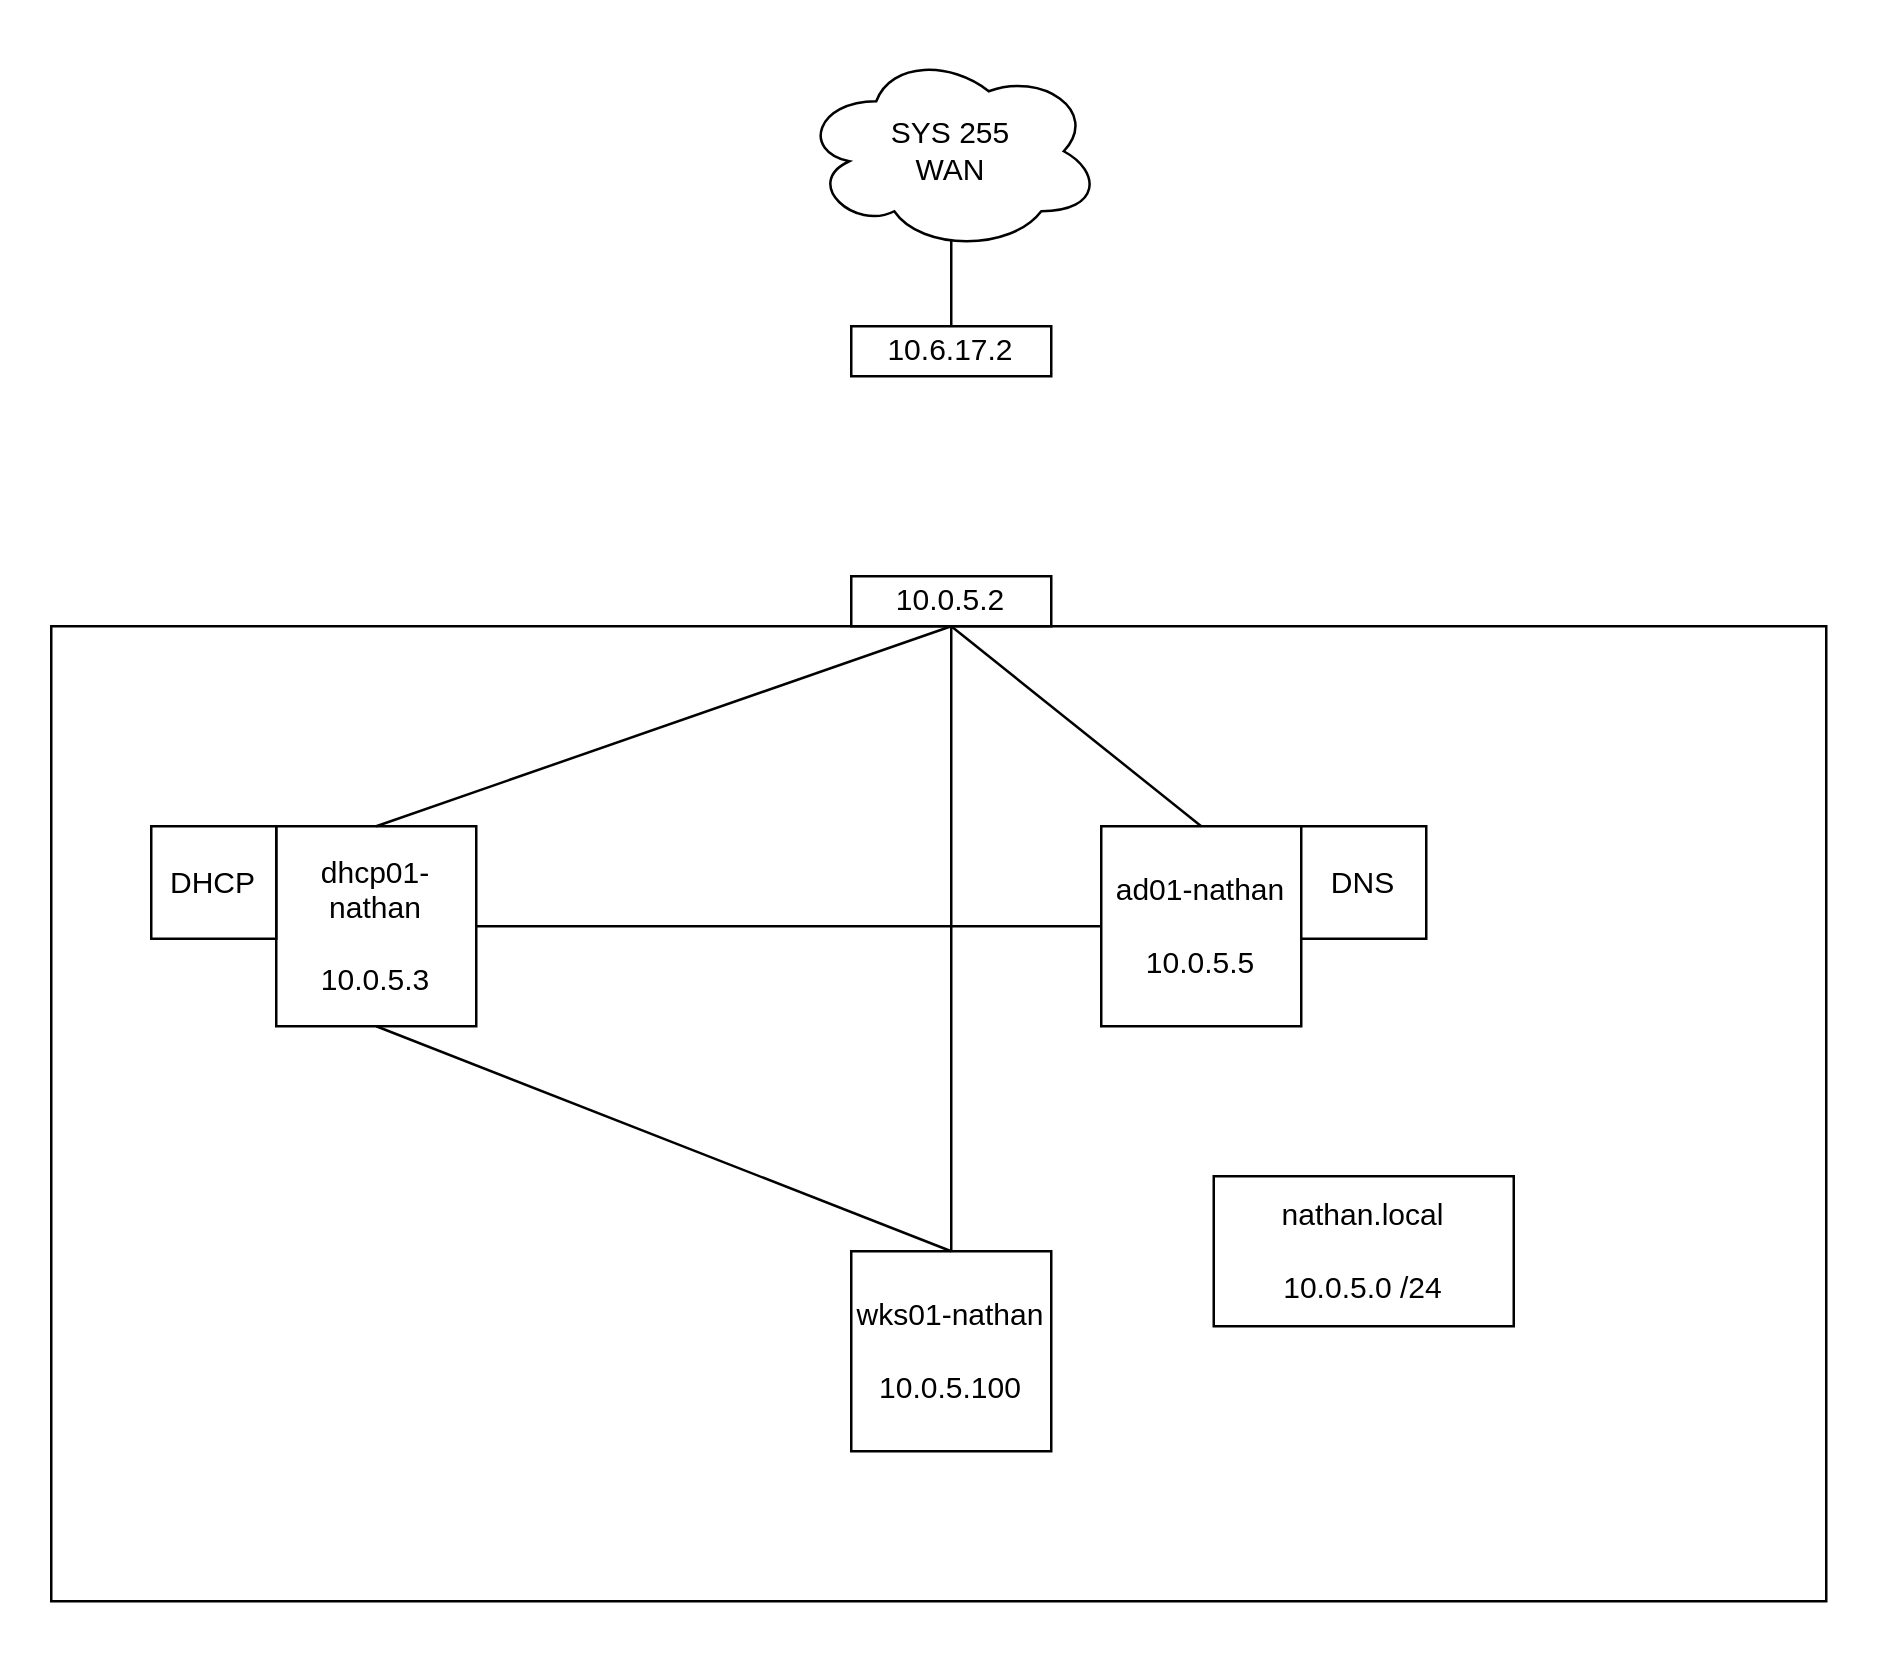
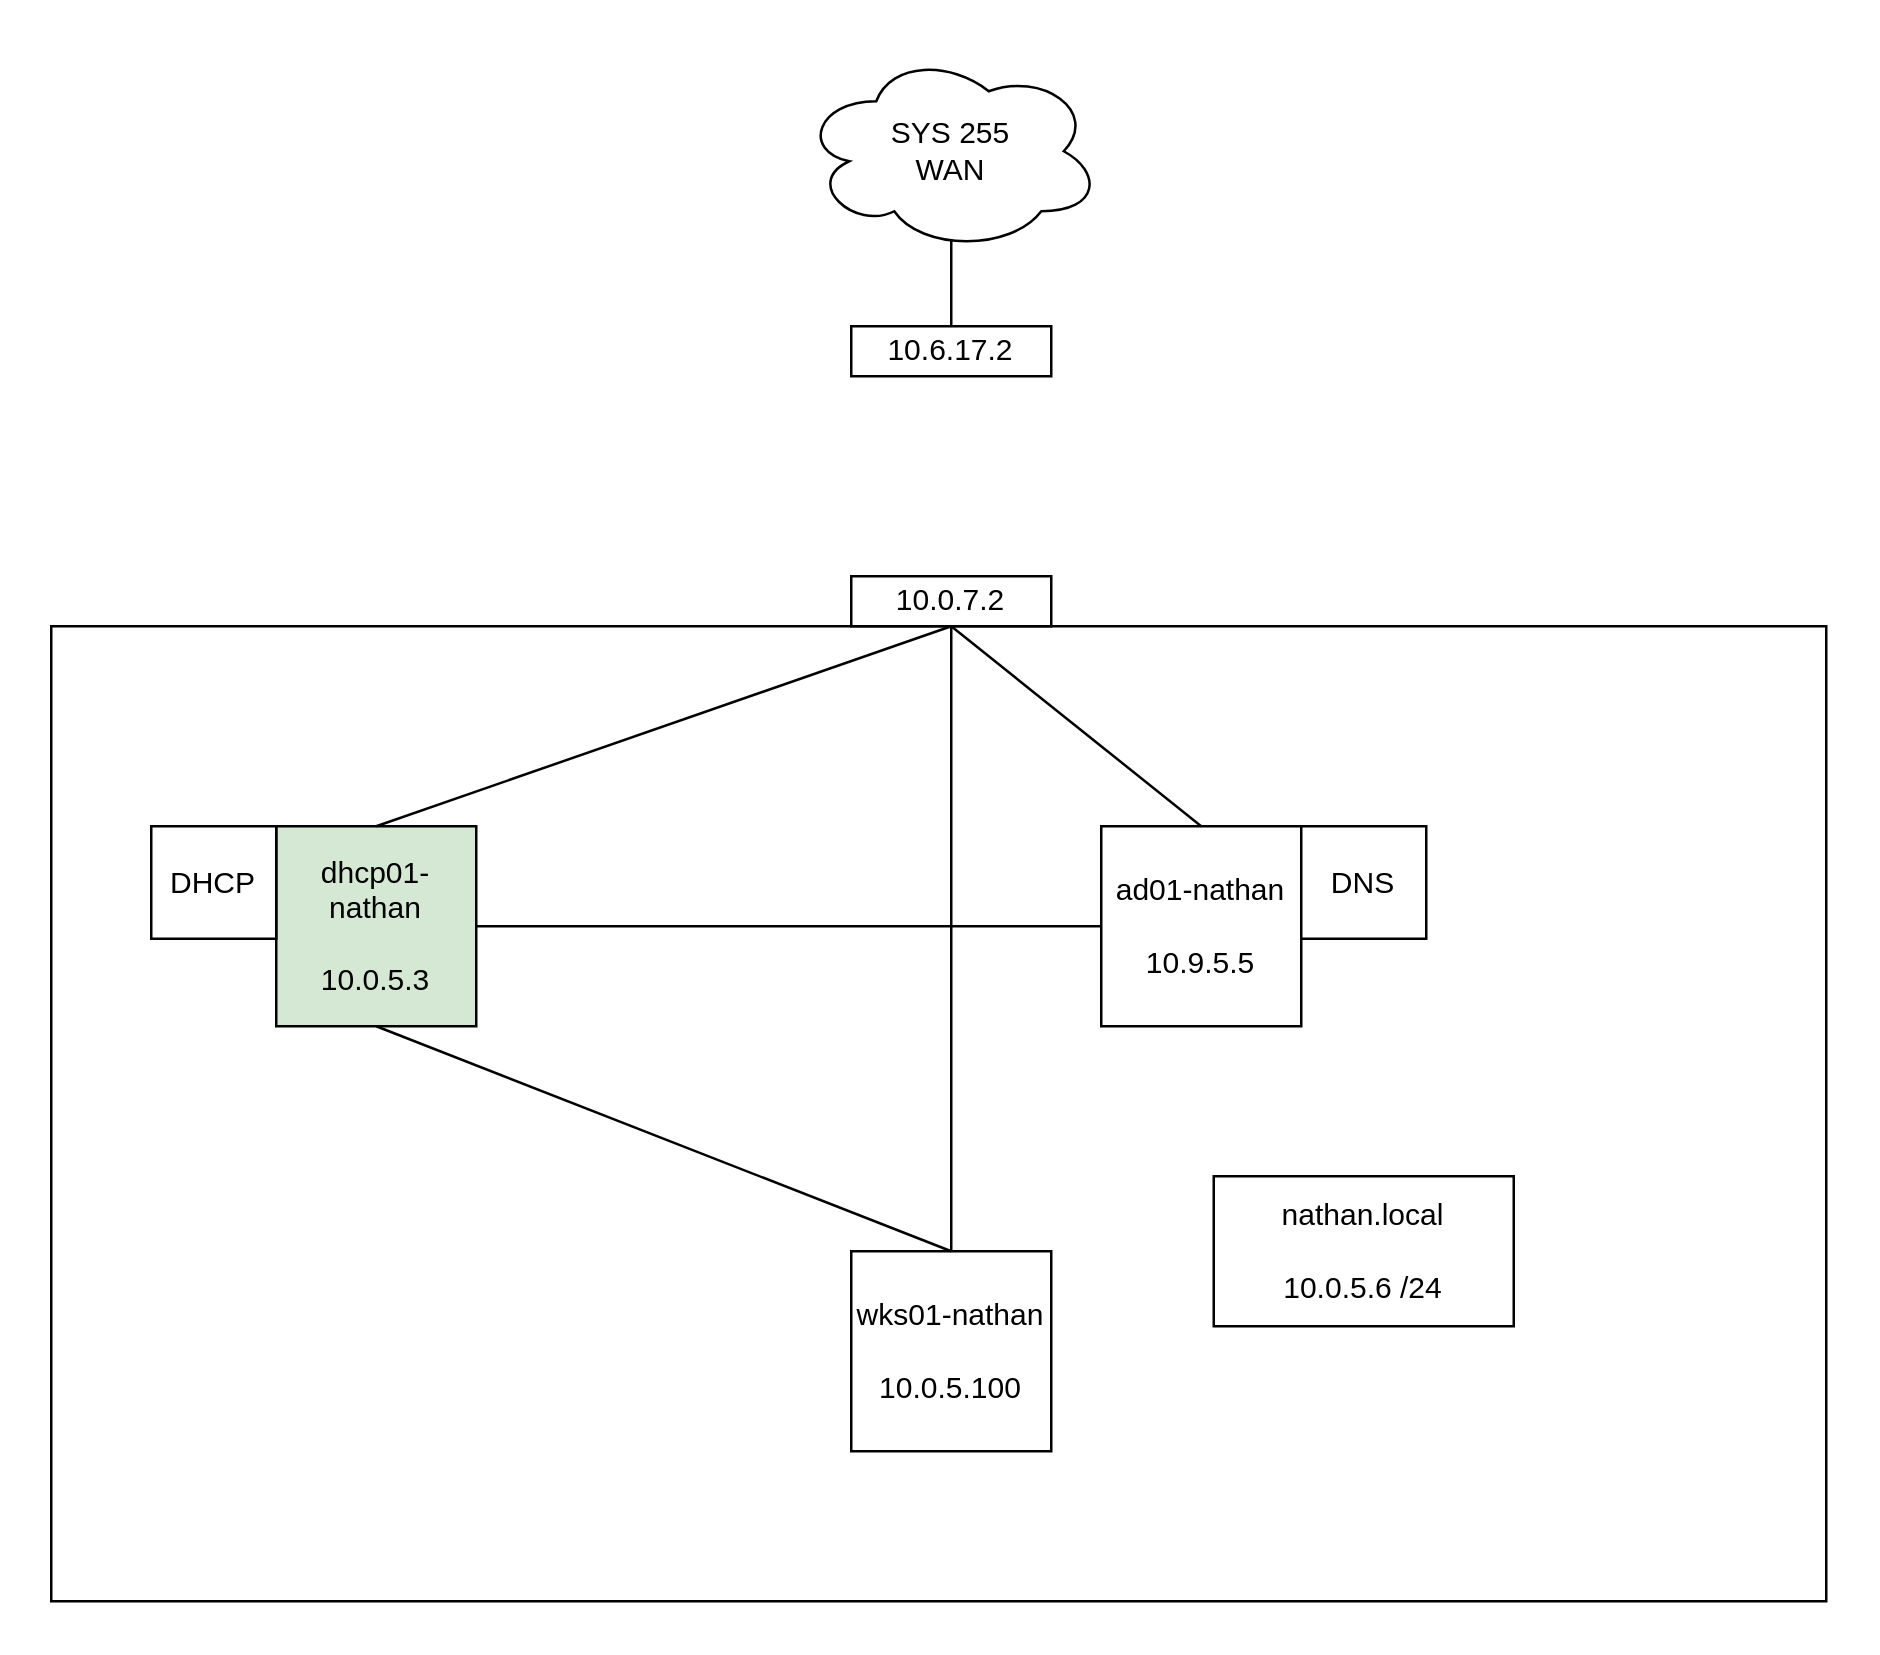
node "10.0.5.2": label "10.0.5.2" -> "10.0.7.2"
node "dhcp01-nathan 10.0.5.3": fillcolor #ffffff -> #d5e8d4
node "ad01-nathan 10.0.5.5": label "ad01-nathan 10.0.5.5" -> "ad01-nathan 10.9.5.5"
node "nathan.local 10.0.5.0 /24": label "nathan.local 10.0.5.0 /24" -> "nathan.local 10.0.5.6 /24"
